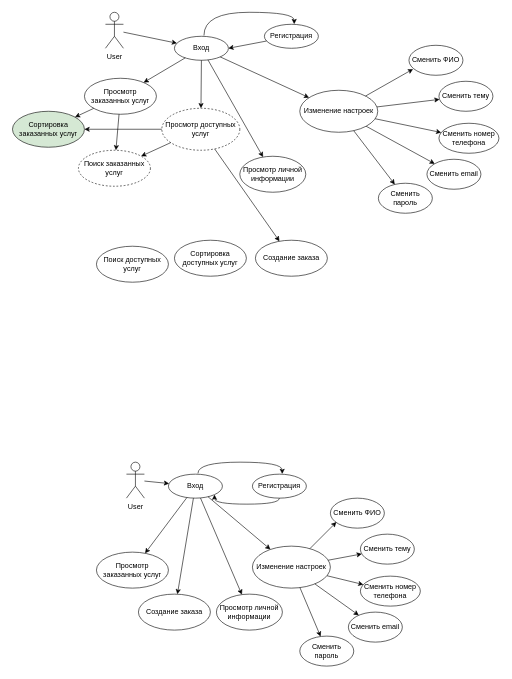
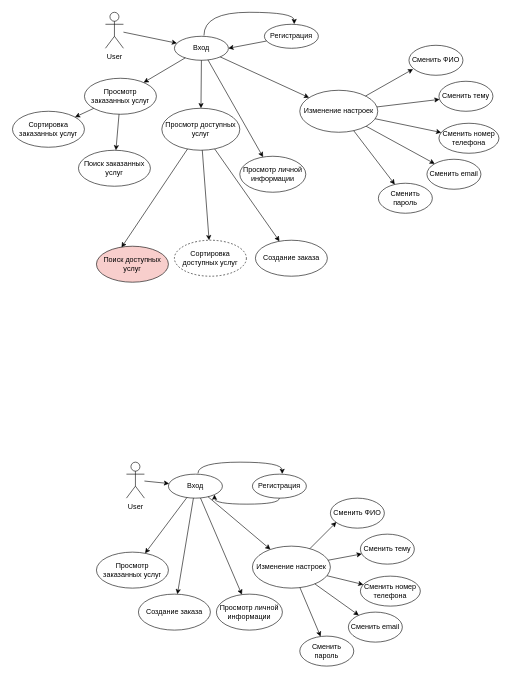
node "Сортировка заказанных услуг": fillcolor #d5e8d4 -> #ffffff
edge "Просмотр доступных услуг" -> "Сортировка заказанных услуг": now "Просмотр доступных услуг" -> "Поиск доступных услуг"
node "Просмотр доступных услуг": style dashed -> solid
edge "Просмотр доступных услуг" -> "Поиск заказанных услуг": now "Просмотр доступных услуг" -> "Сортировка доступных услуг"
node "Поиск заказанных услуг": style dashed -> solid
node "Сортировка доступных услуг": style solid -> dashed
node "Поиск доступных услуг": fillcolor #ffffff -> #f8cecc
